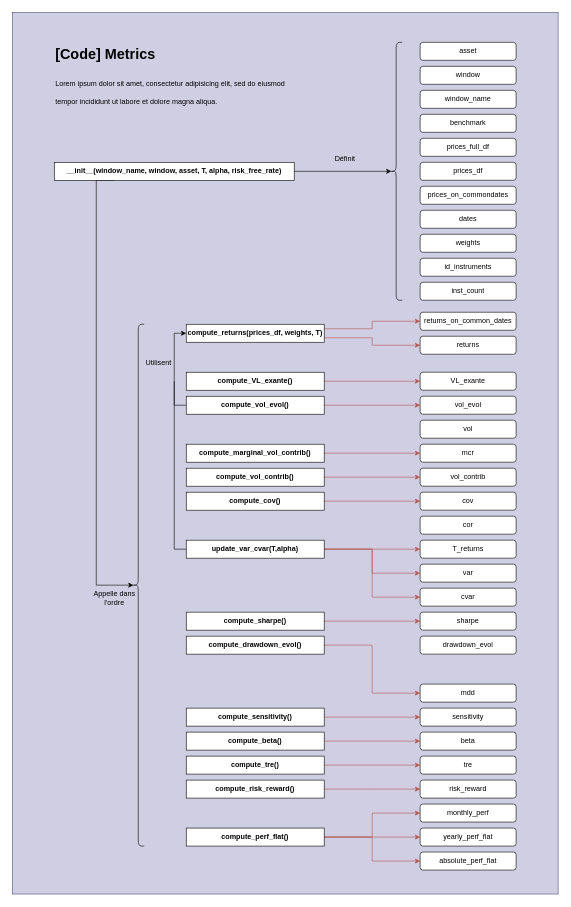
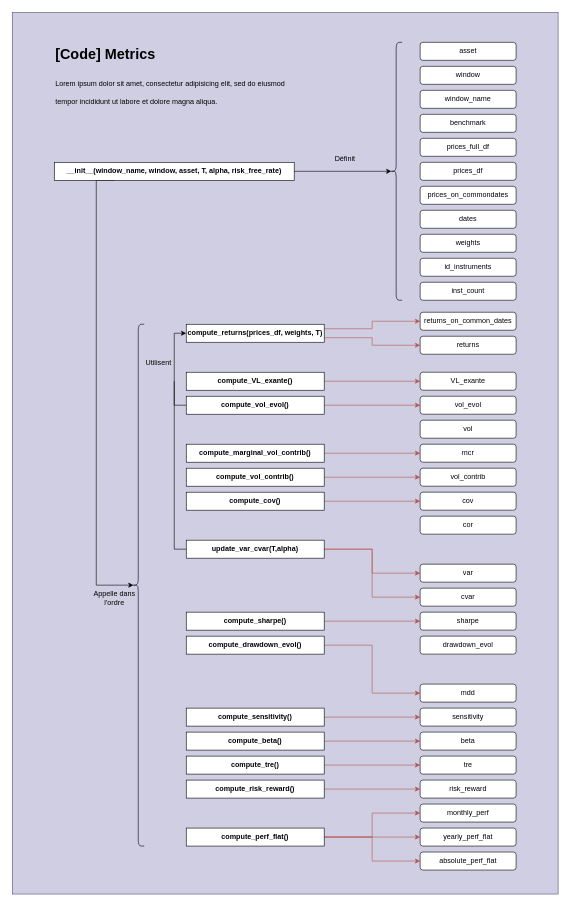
edge "update_var_cvar(T,alpha)" -> "T_returns": removed
node "T_returns": removed
